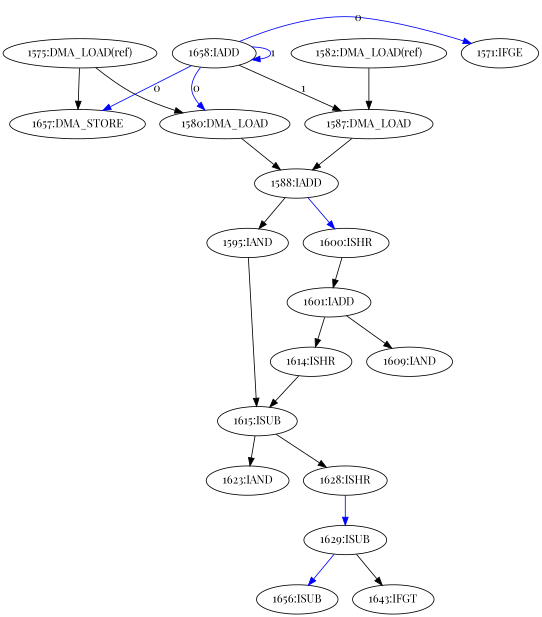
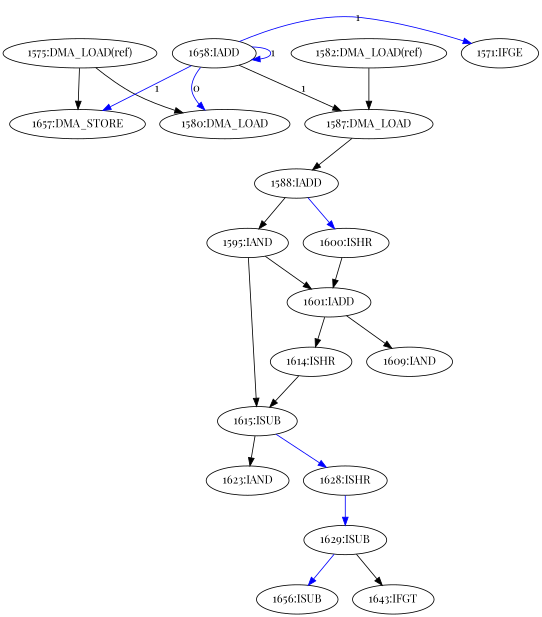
edge "1658:IADD" -> "1571:IFGE": label "0" -> "1"
edge "1658:IADD" -> "1657:DMA_STORE": label "0" -> "1"
edge "1580:DMA_LOAD" -> "1588:IADD": removed
edge "1595:IAND" -> "1601:IADD": added
edge "1615:ISUB" -> "1628:ISHR": color black -> blue
